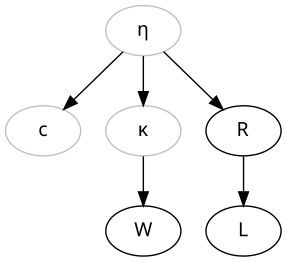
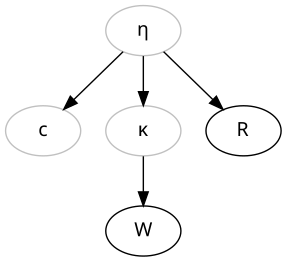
node "L": removed
